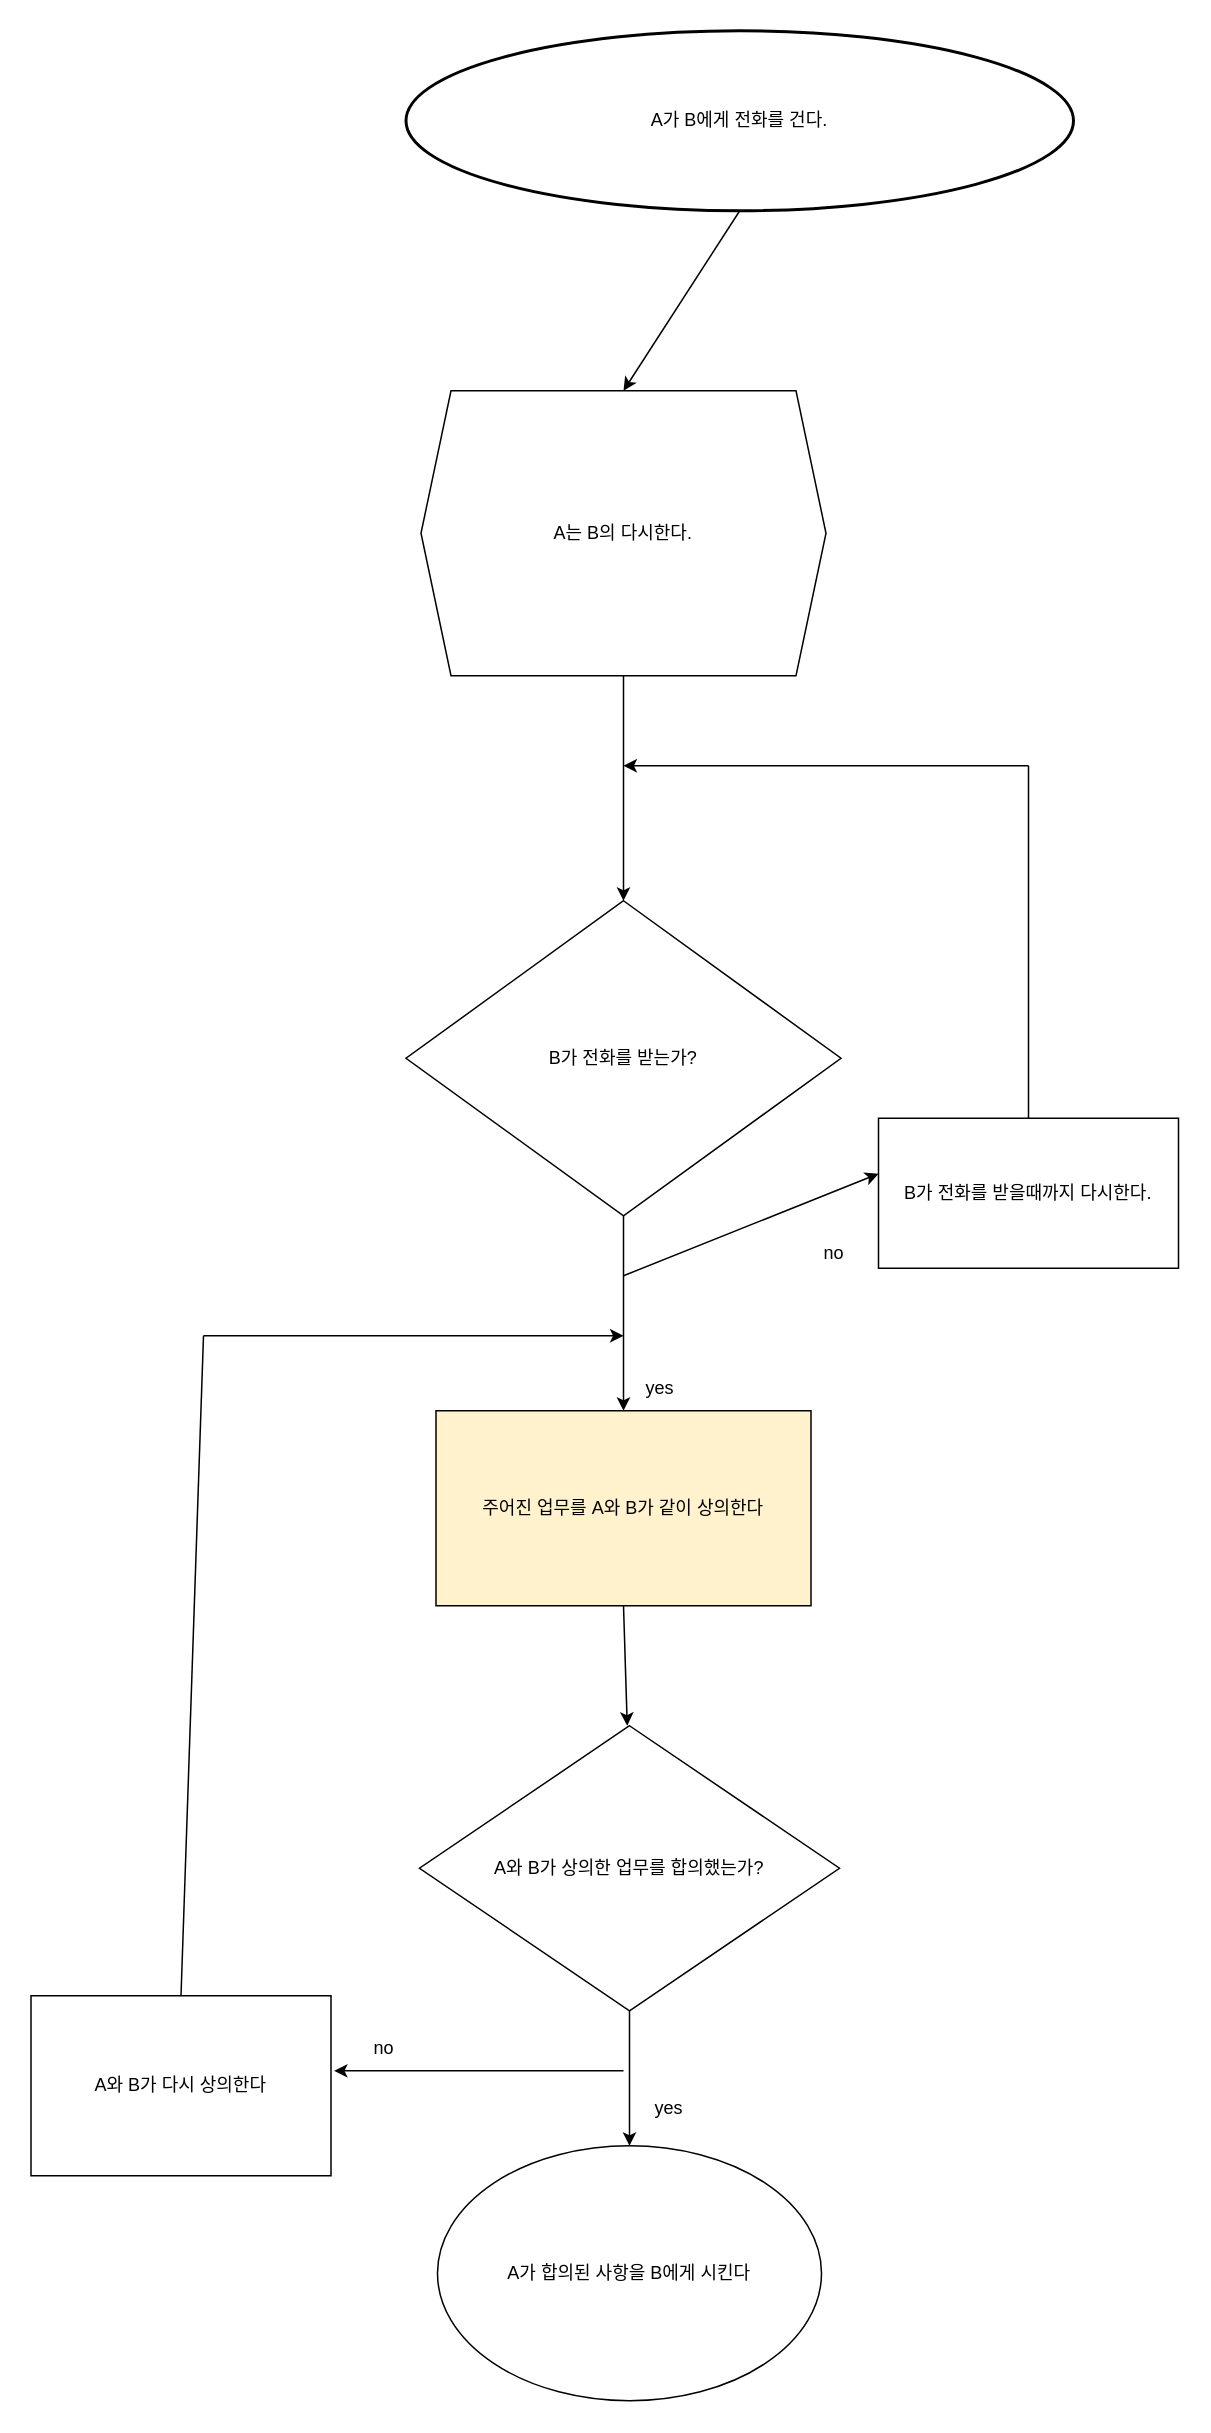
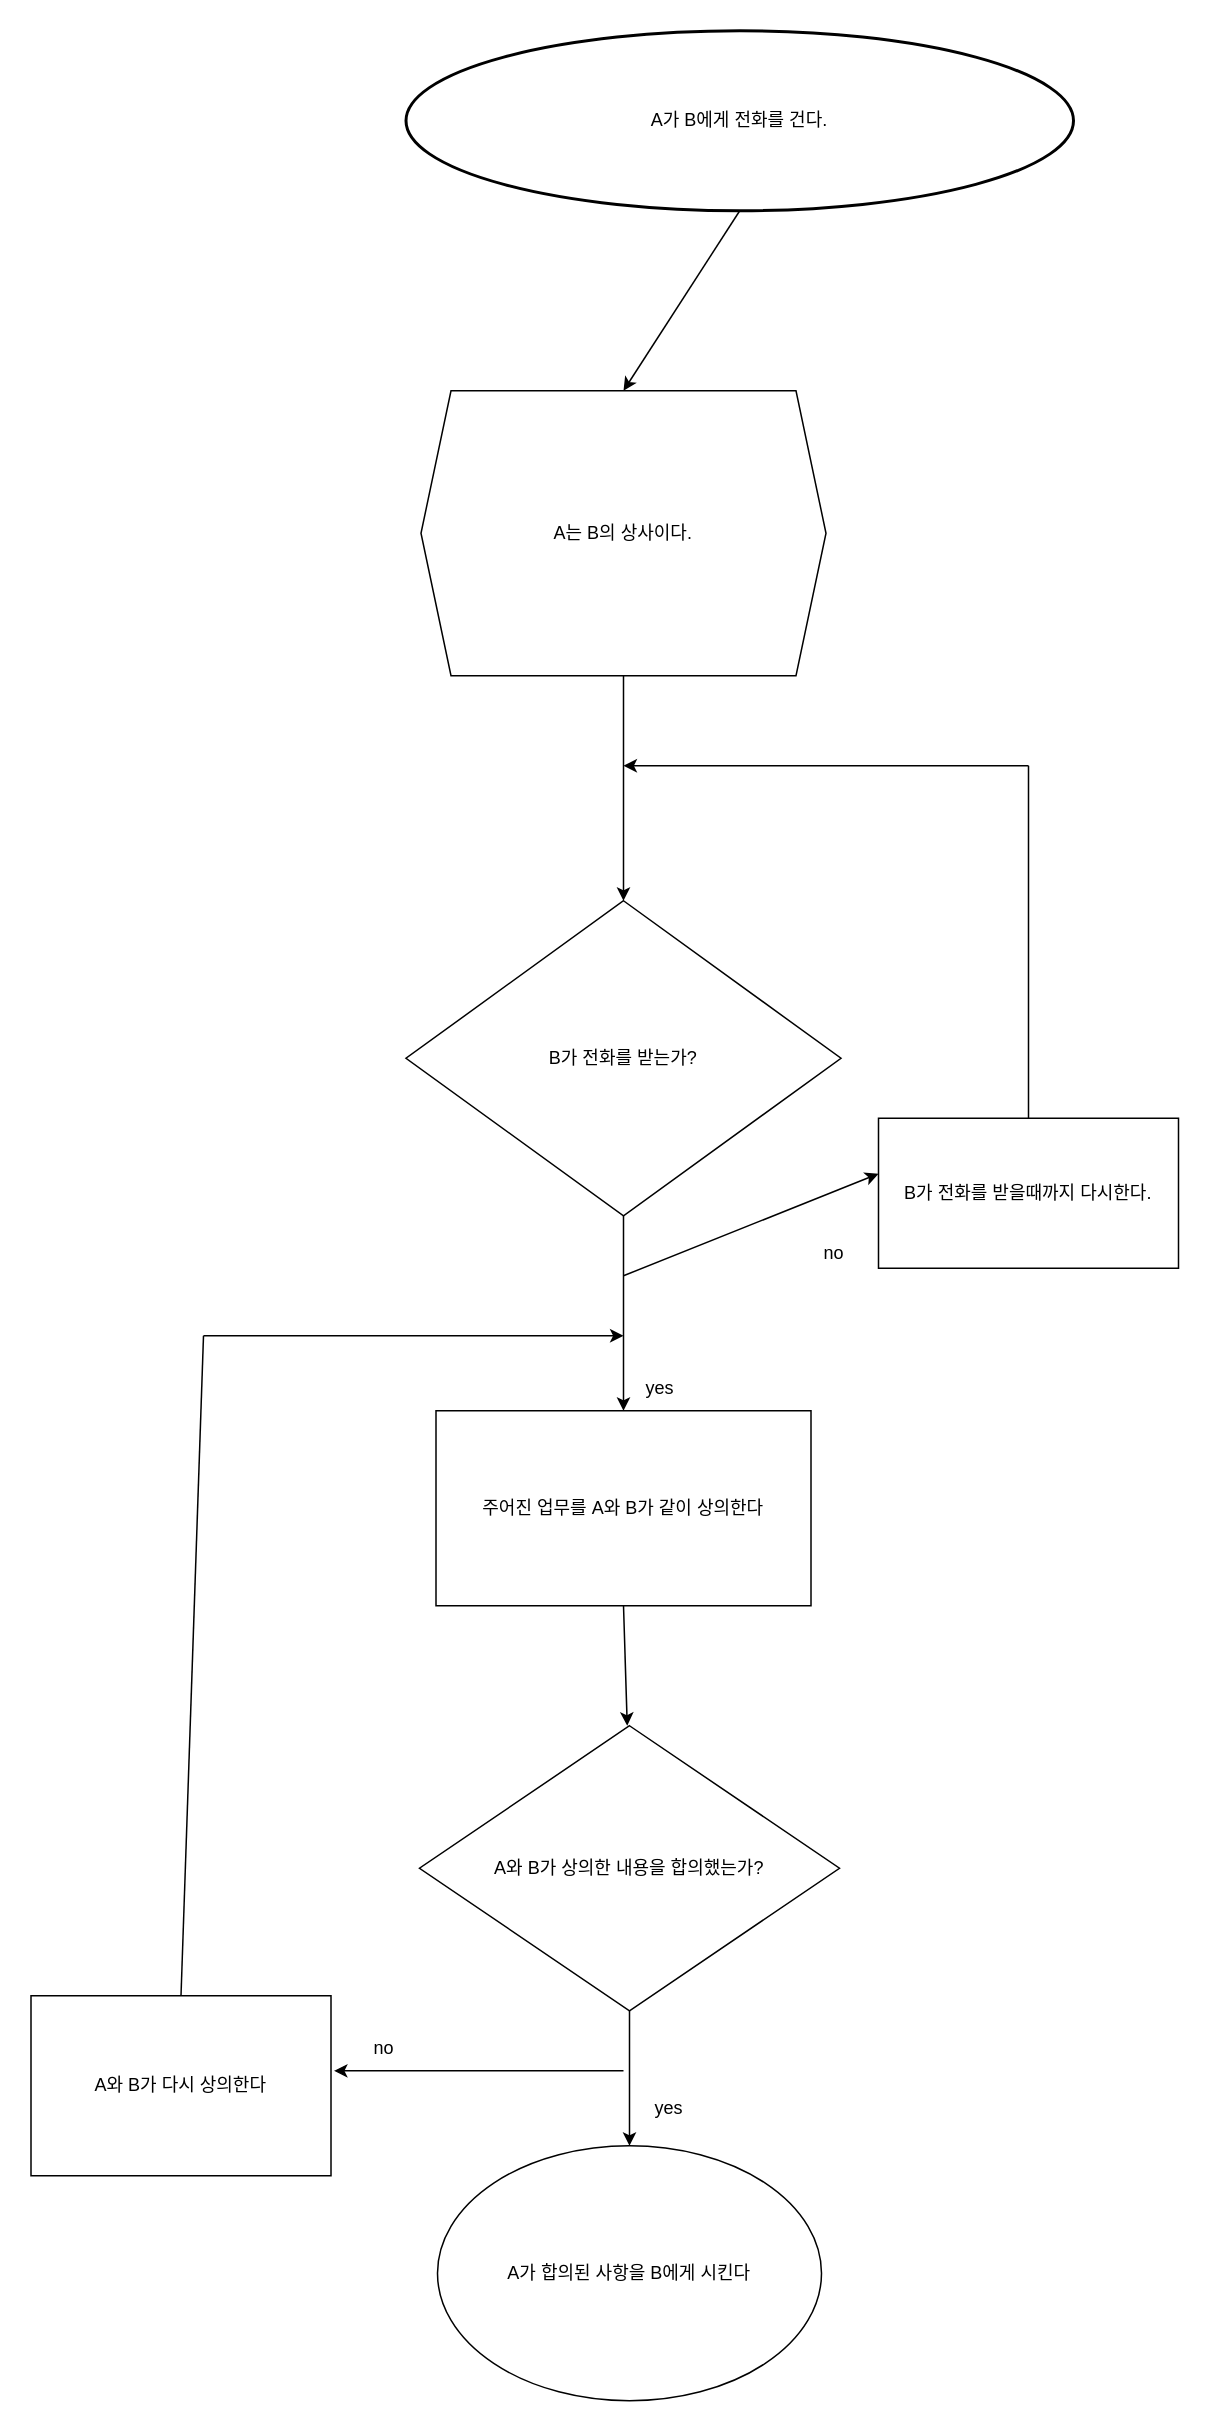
node "A는 B의 다시한다.": label "A는 B의 다시한다." -> "A는 B의 상사이다."
node "주어진 업무를 A와 B가 같이 상의한다": fillcolor #fff2cc -> #ffffff
node "A와 B가 상의한 업무를 합의했는가?": label "A와 B가 상의한 업무를 합의했는가?" -> "A와 B가 상의한 내용을 합의했는가?"
